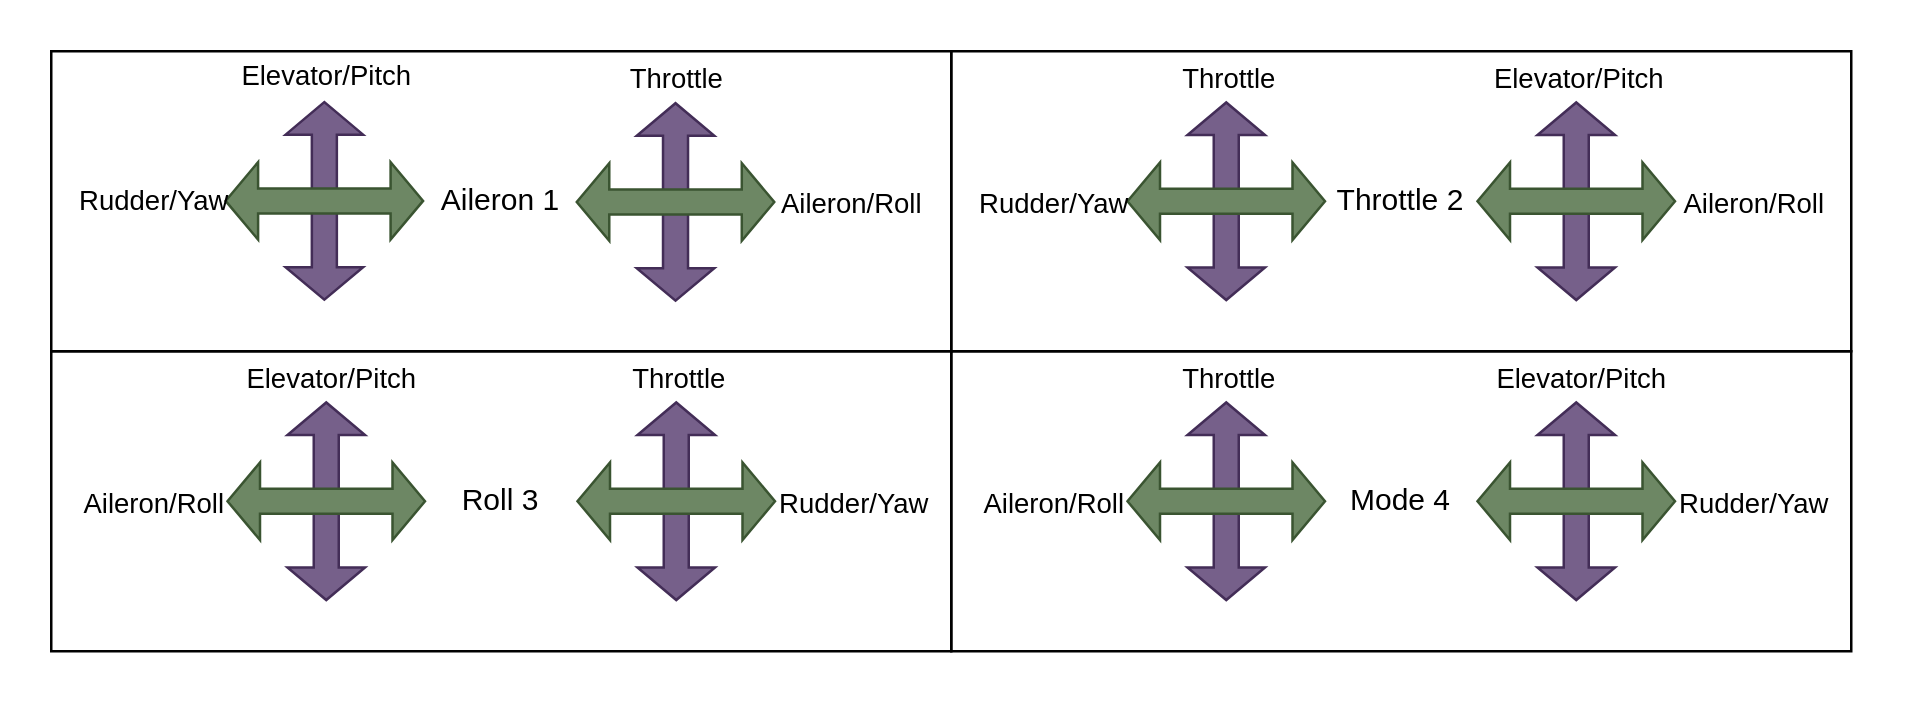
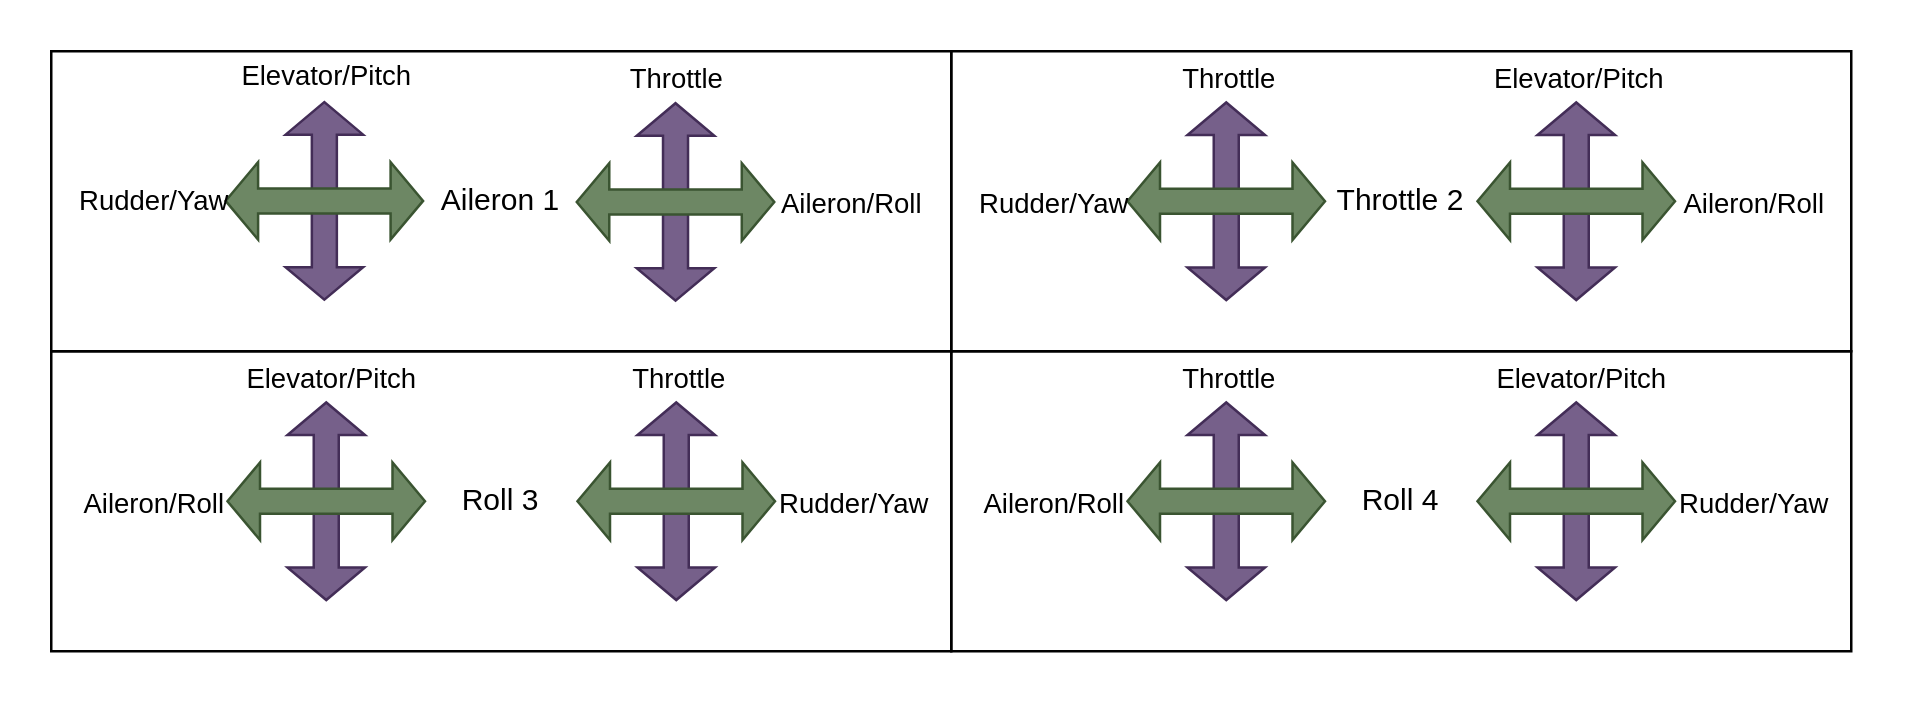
node "Mode 4": label "Mode 4" -> "Roll 4"
